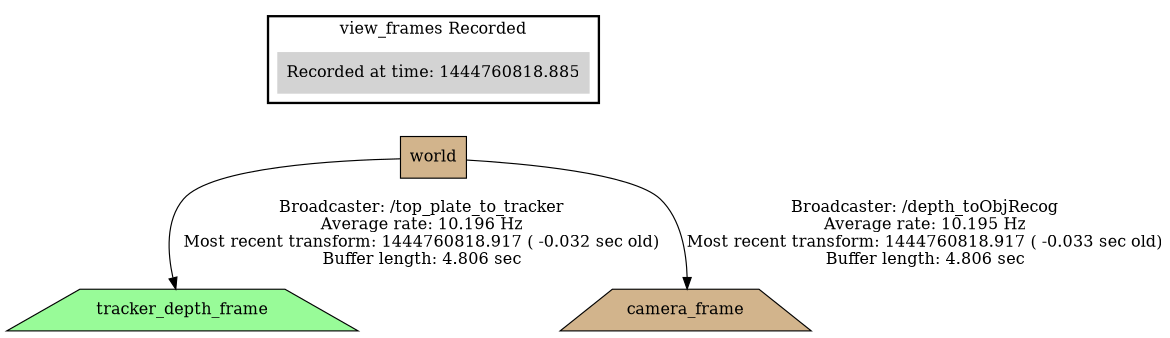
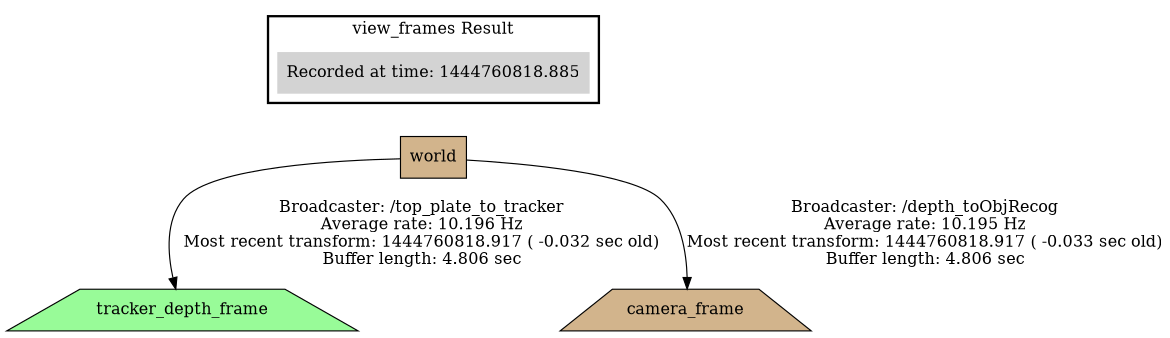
cluster "view_frames Recorded": label "view_frames Recorded" -> "view_frames Result"
